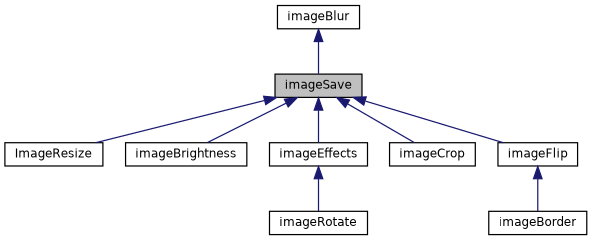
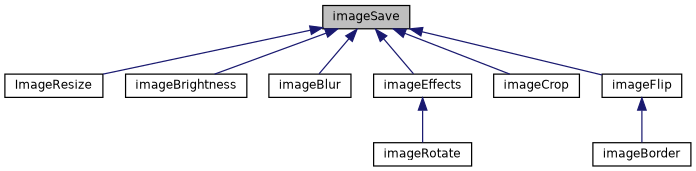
edge "imageSave" -> "imageBlur": reversed
